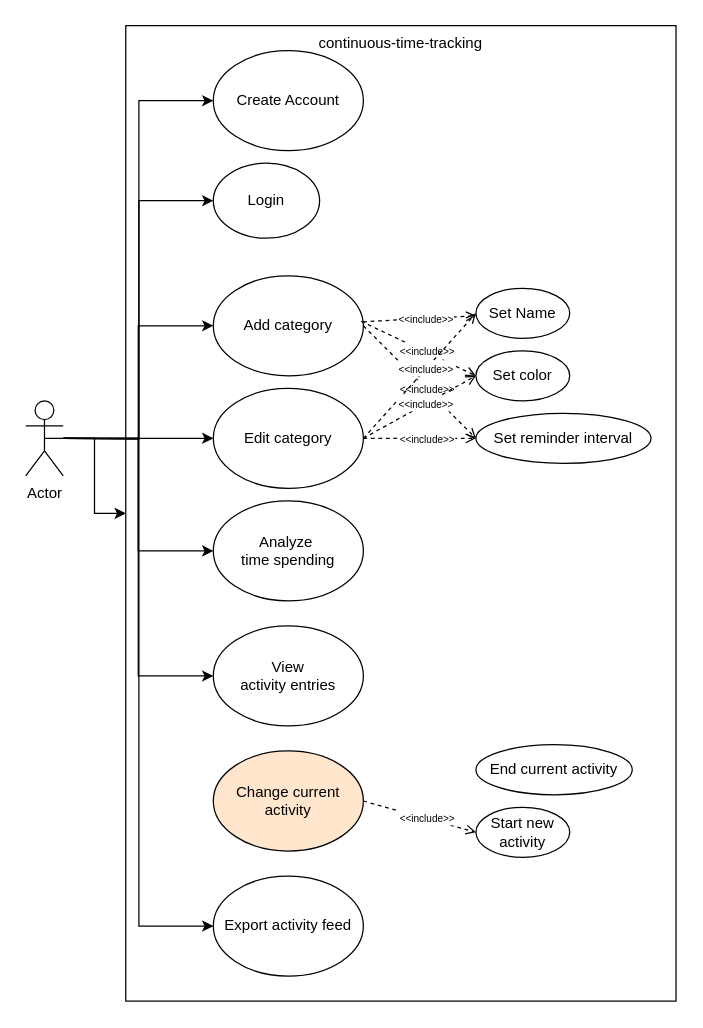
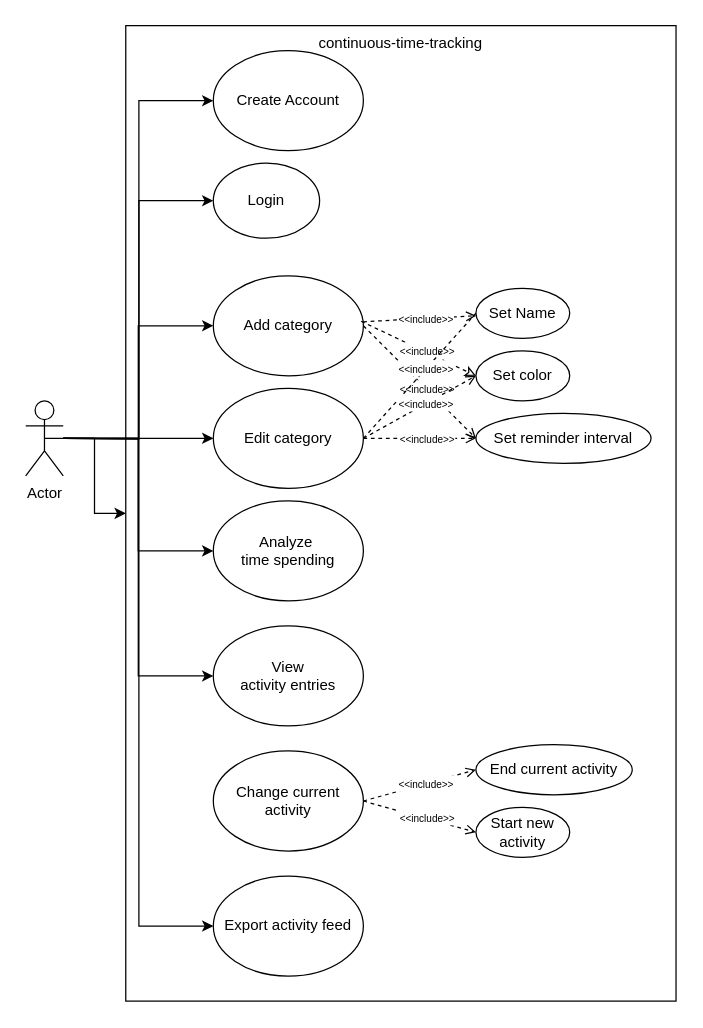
edge "Edit category" -> "Set Name": arrowhead open -> none
edge "Add category" -> "Set color": arrowhead open -> classic
edge "Change current activity" -> "End current activity": added, label "<<include>>"
node "Change current activity": fillcolor #ffe6cc -> #ffffff
